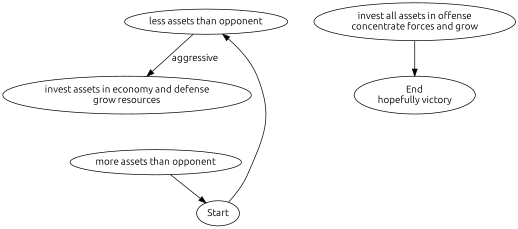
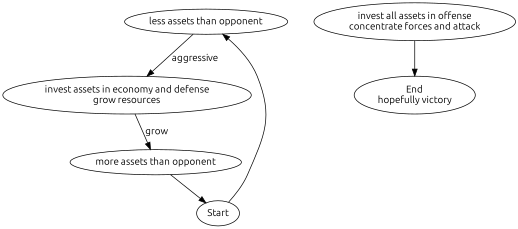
node "invest all assets in offense concentrate forces and grow": label "invest all assets in offense concentrate forces and grow" -> "invest all assets in offense concentrate forces and attack"
edge "invest assets in economy and defense grow resources" -> "more assets than opponent": added, label "grow"
